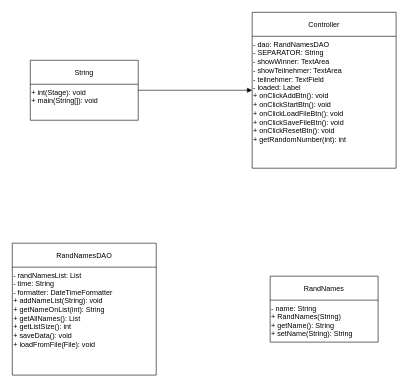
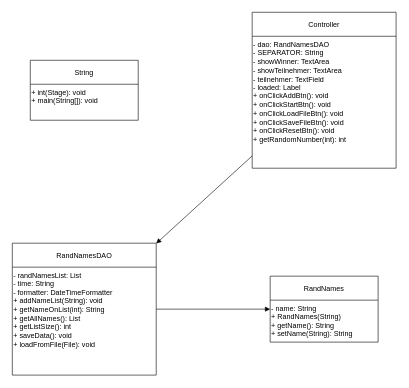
edge "String" -> "Controller": removed
edge "Controller" -> "RandNamesDAO": added
edge "RandNamesDAO" -> "RandNames": added
